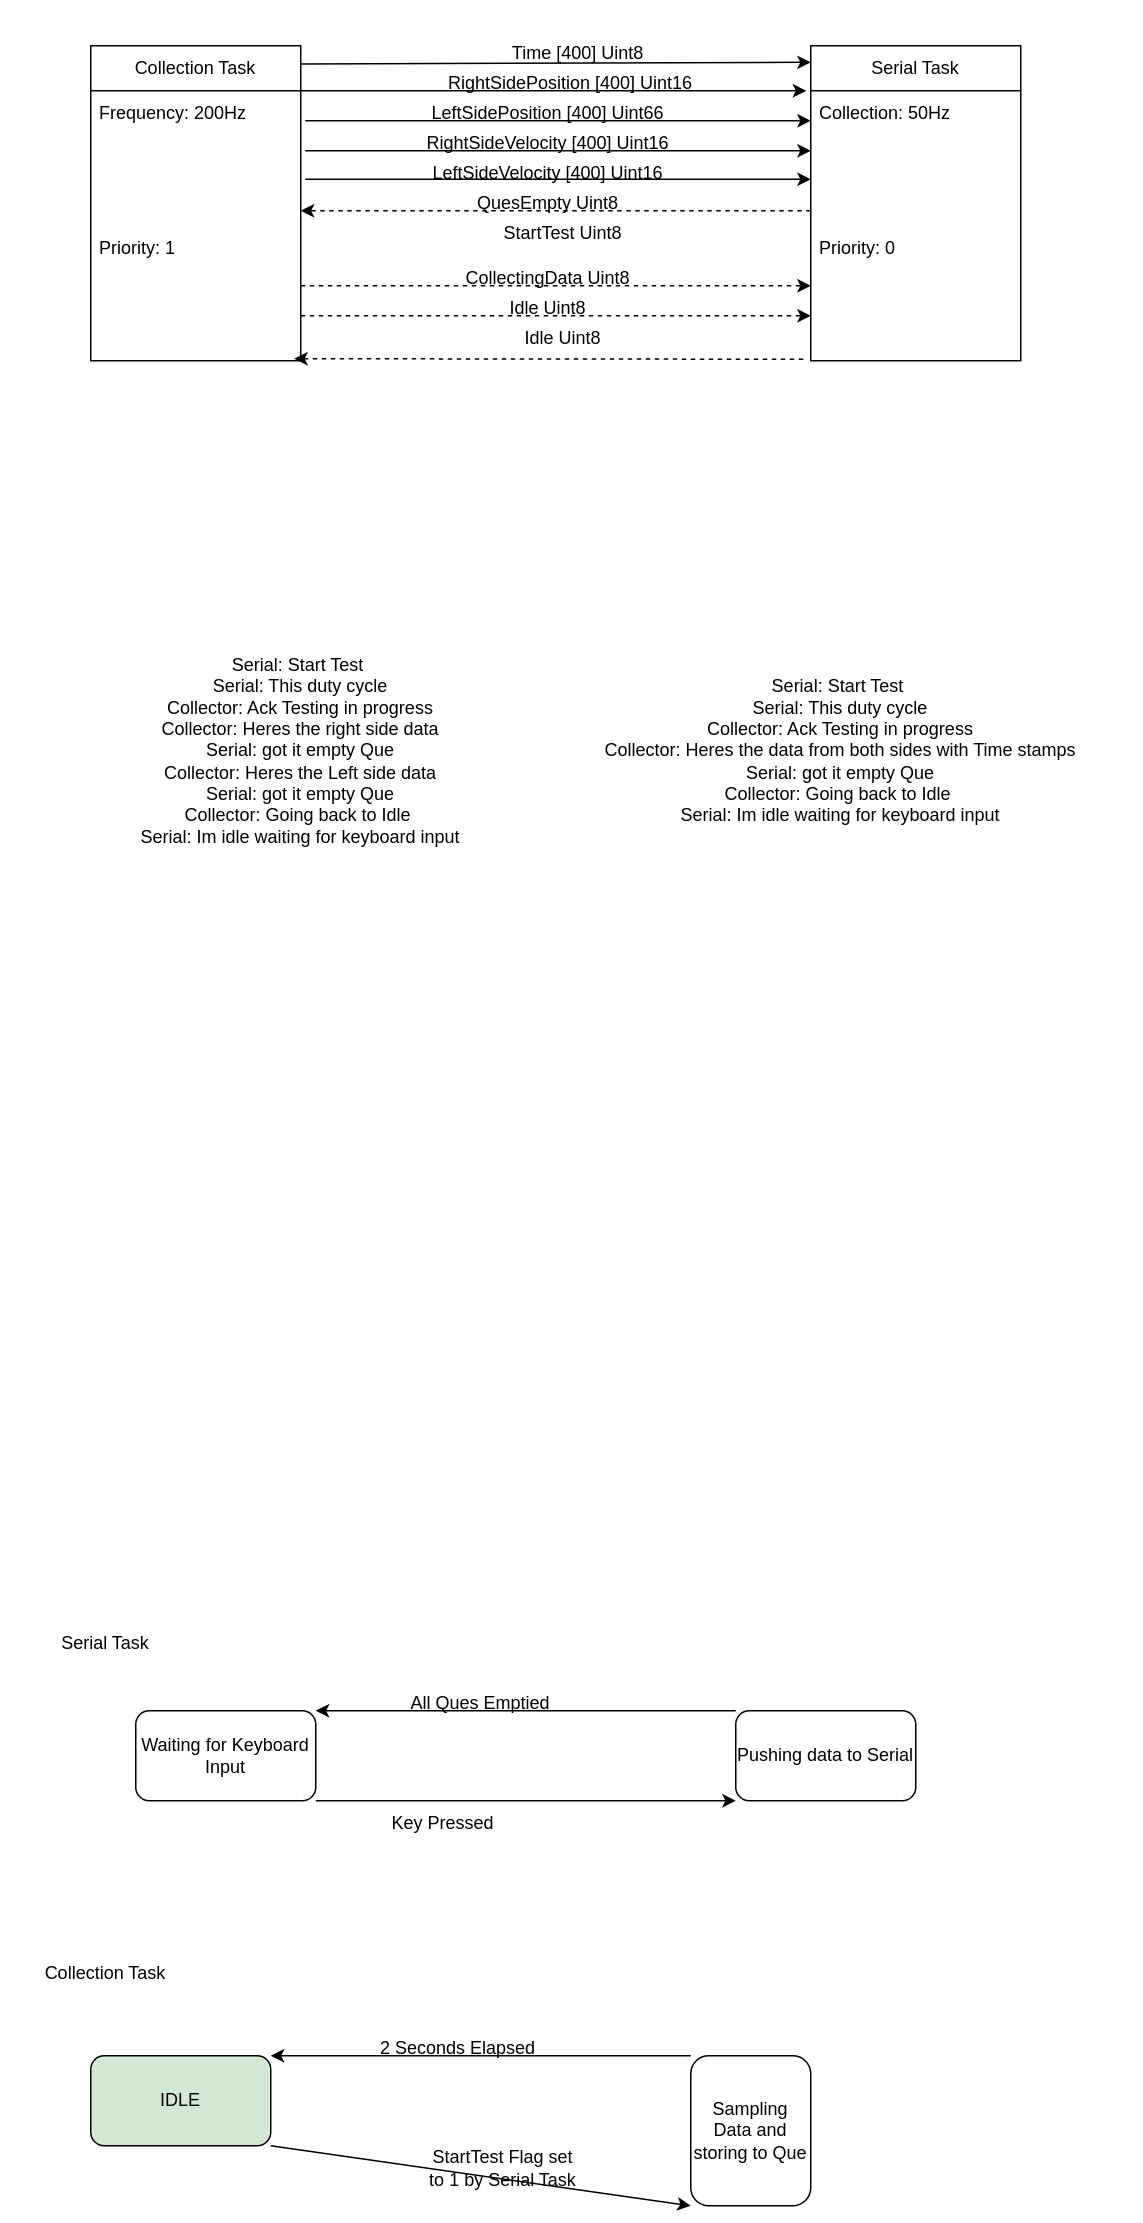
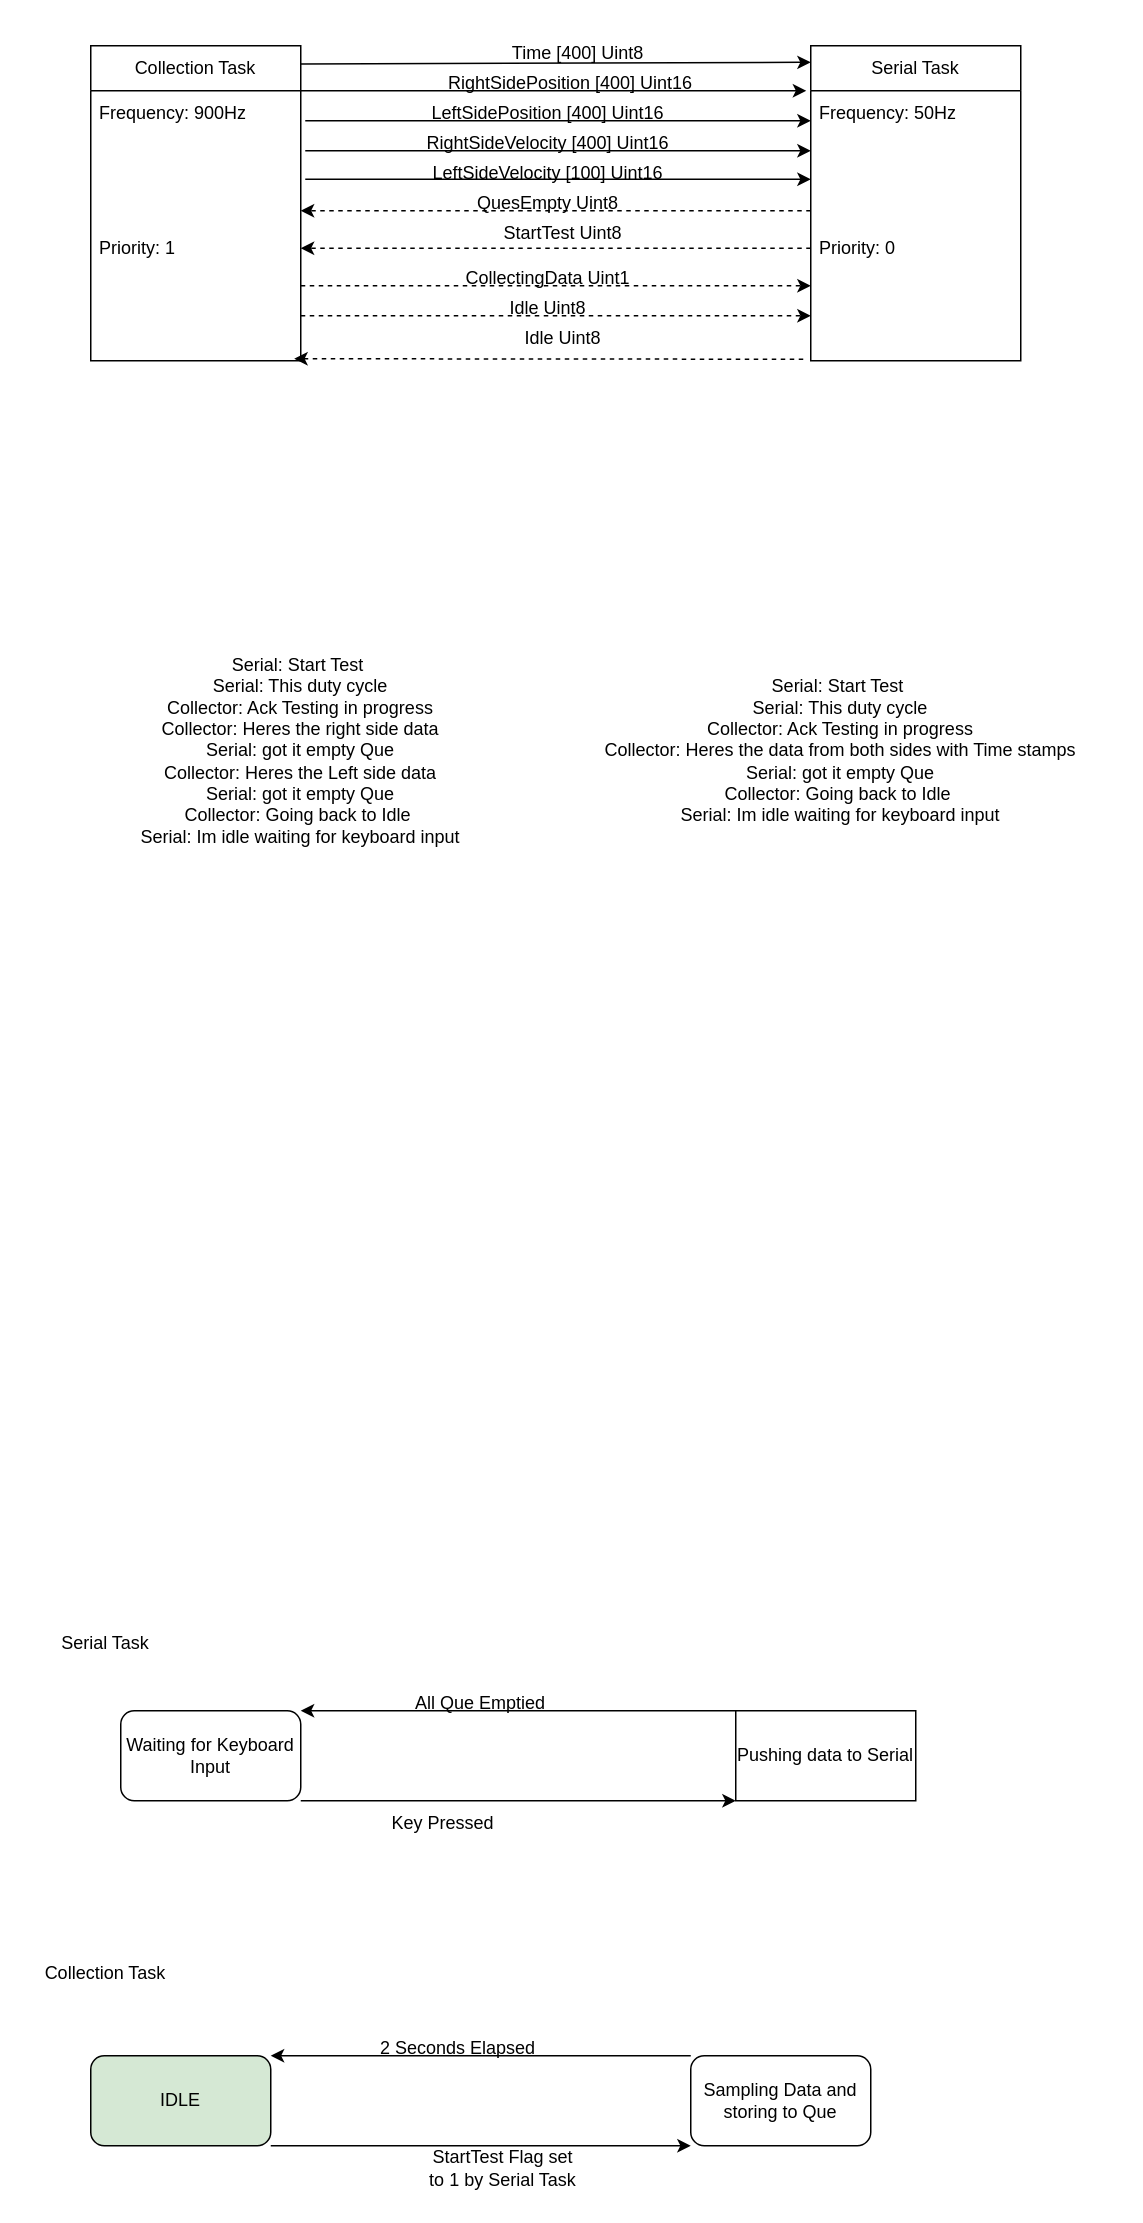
node "Frequency: 200Hz": label "Frequency: 200Hz" -> "Frequency: 900Hz"
node "LeftSidePosition [400] Uint66": label "LeftSidePosition [400] Uint66" -> "LeftSidePosition [400] Uint16"
node "Collection: 50Hz": label "Collection: 50Hz" -> "Frequency: 50Hz"
node "LeftSideVelocity [400] Uint16": label "LeftSideVelocity [400] Uint16" -> "LeftSideVelocity [100] Uint16"
edge "Priority: 0" -> "Priority: 1": added
node "CollectingData Uint8": label "CollectingData Uint8" -> "CollectingData Uint1"
node "All Ques Emptied": label "All Ques Emptied" -> "All Que Emptied"
node "Waiting for Keyboard Input": moved (226, 1756) -> (211, 1756)
node "Pushing data to Serial": shape rounded rectangle -> rectangle
node "Sampling Data and storing to Que": size 120x150 -> 180x90
